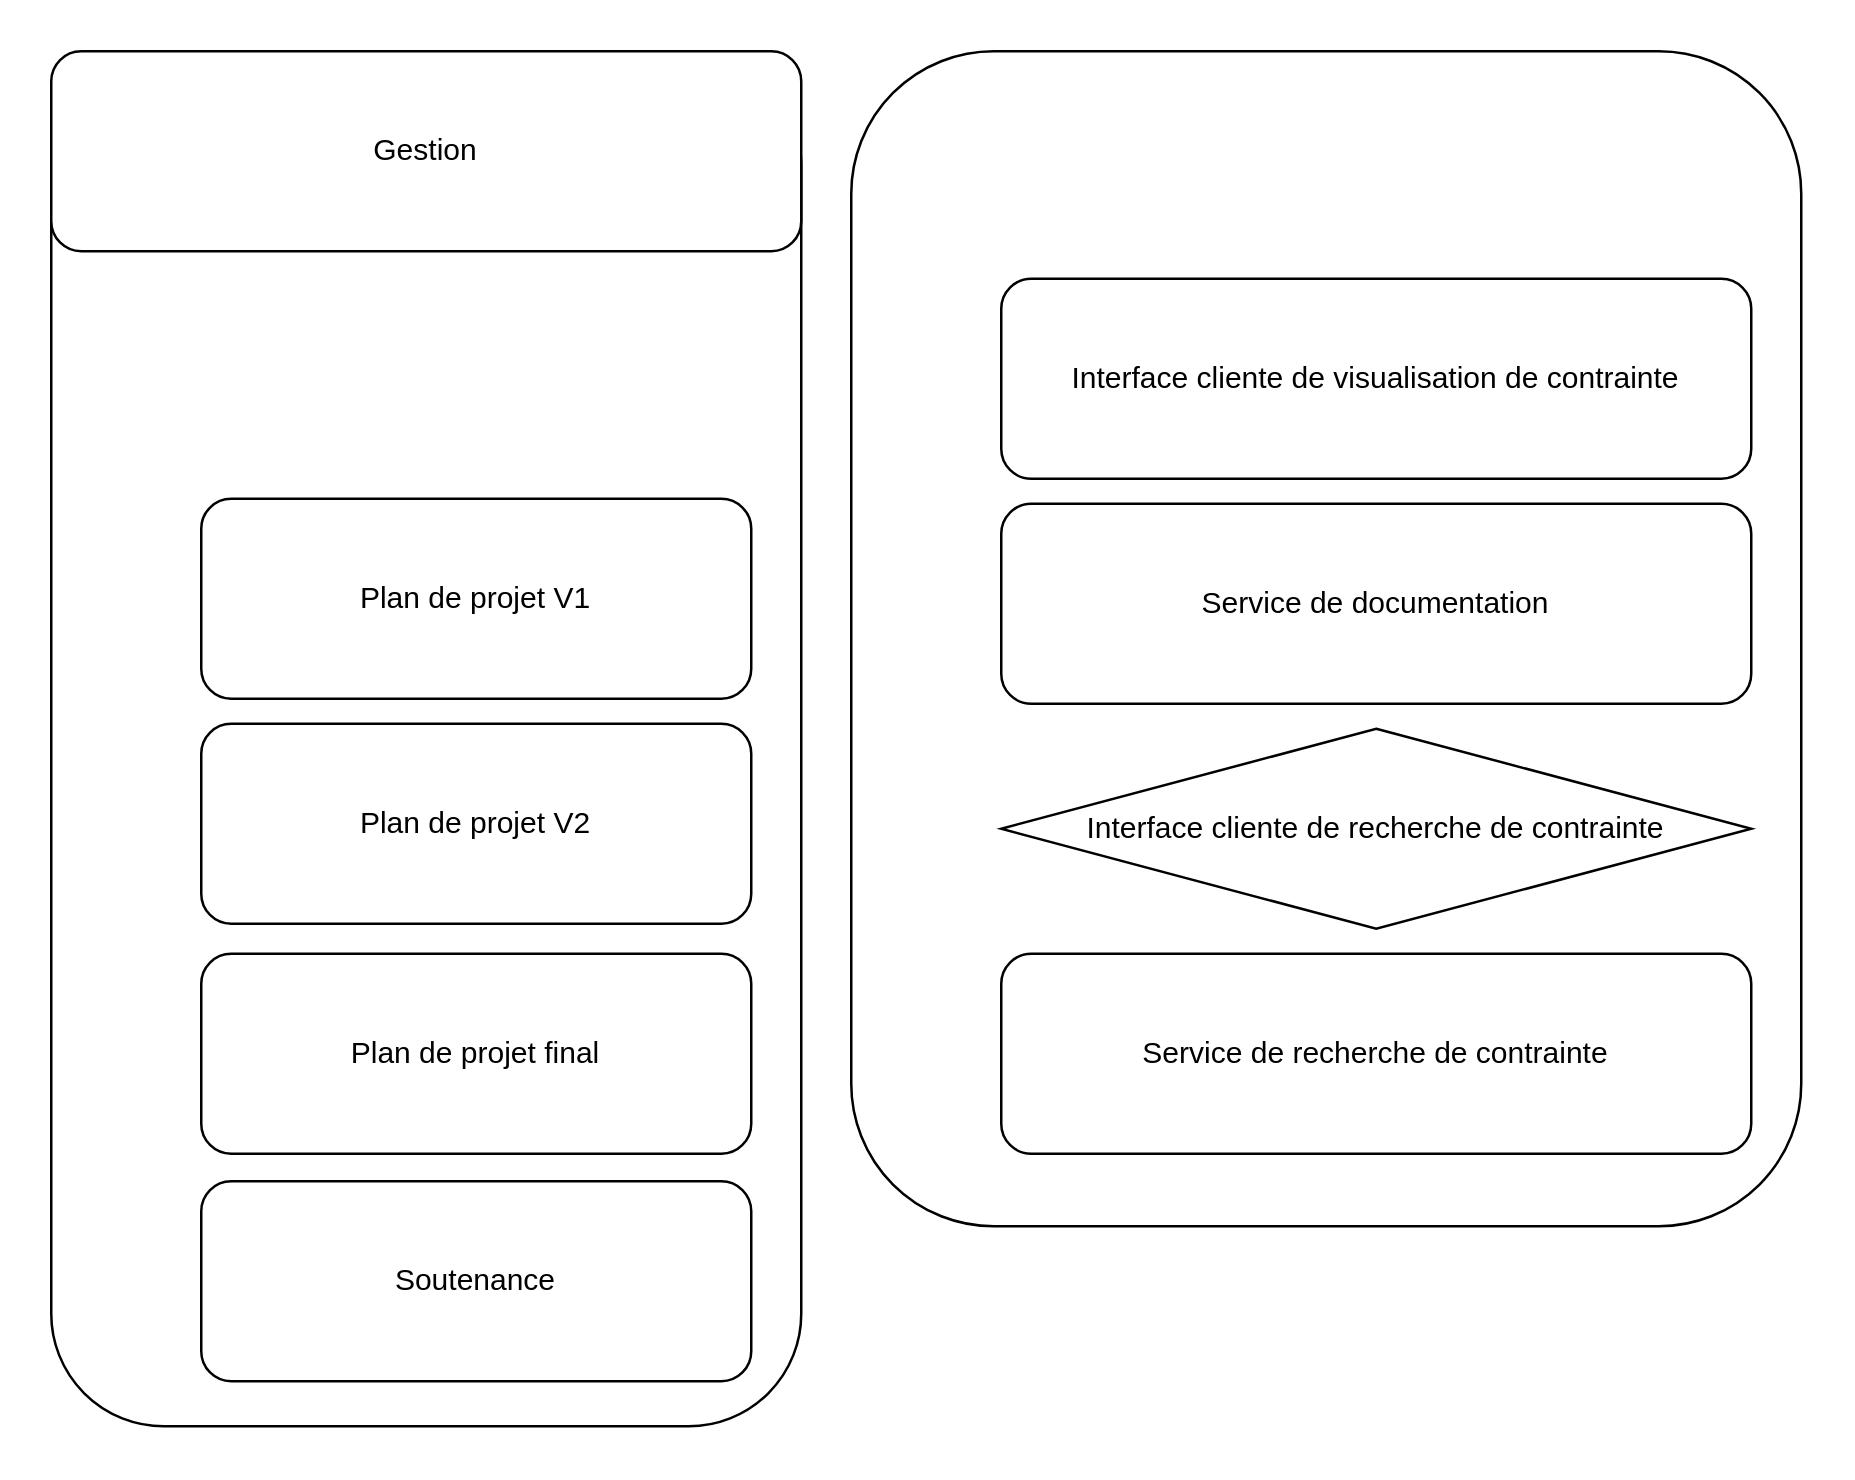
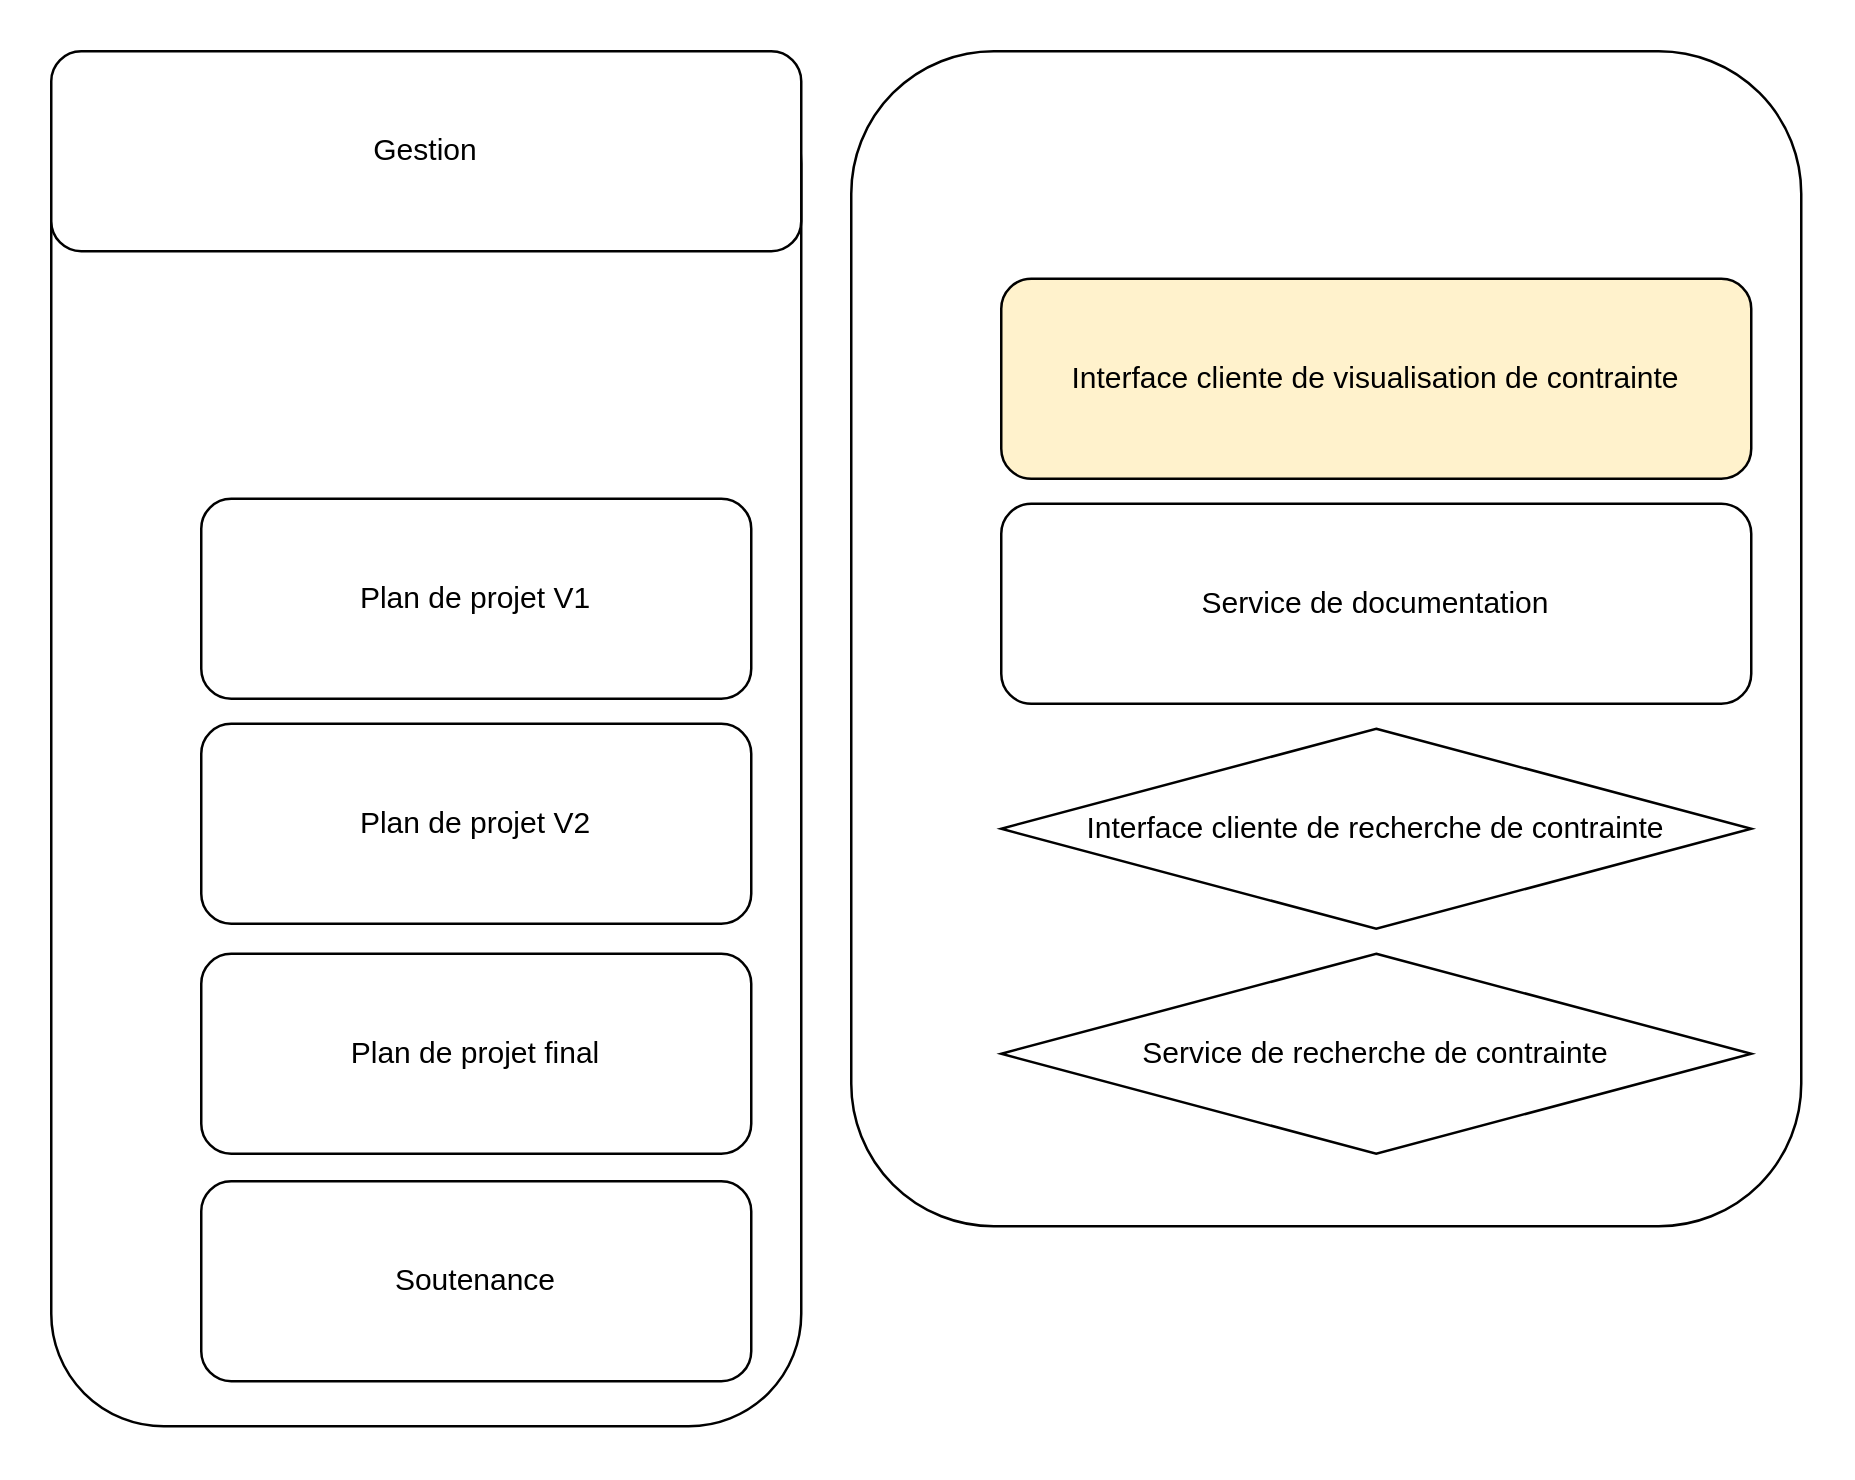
node "Interface cliente de visualisation de contrainte": fillcolor #ffffff -> #fff2cc
node "Service de recherche de contrainte": shape rounded rectangle -> diamond
